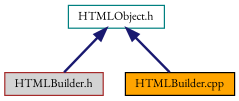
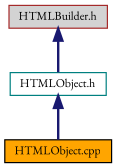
edge "HTMLBuilder.h" -> "HTMLObject.h": reversed
node "HTMLBuilder.cpp": label "HTMLBuilder.cpp" -> "HTMLObject.cpp"
